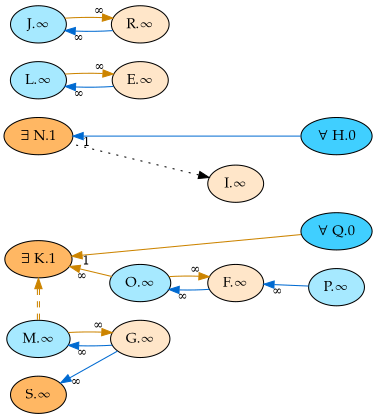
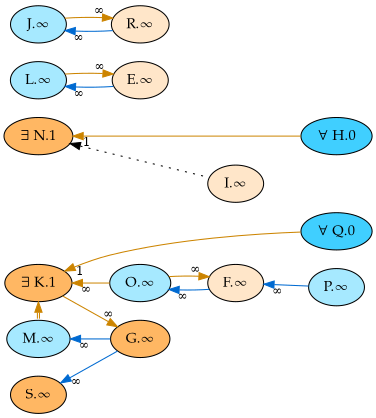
edge "∀ H.0" -> "∃ N.1": color #006ad1 -> #cc8400
edge "∃ N.1" -> "I.∞": reversed
edge "M.∞" -> "G.∞": now "∃ K.1" -> "G.∞"
node "G.∞": fillcolor #ffe6c9 -> #ffb763
